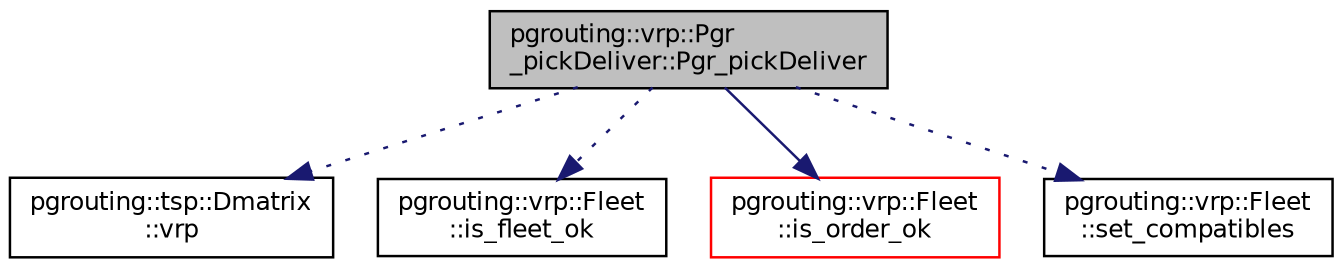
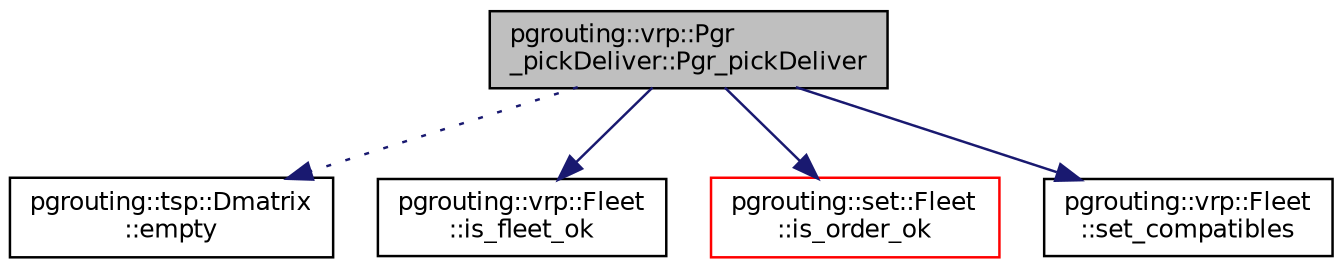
edge "pgrouting::vrp::Pgr _pickDeliver::Pgr_pickDeliver" -> "pgrouting::vrp::Fleet ::is_fleet_ok": style dotted -> solid
edge "pgrouting::vrp::Pgr _pickDeliver::Pgr_pickDeliver" -> "pgrouting::vrp::Fleet ::set_compatibles": style dotted -> solid
node "pgrouting::tsp::Dmatrix ::vrp": label "pgrouting::tsp::Dmatrix ::vrp" -> "pgrouting::tsp::Dmatrix ::empty"
node "pgrouting::vrp::Fleet ::is_order_ok": label "pgrouting::vrp::Fleet ::is_order_ok" -> "pgrouting::set::Fleet ::is_order_ok"
